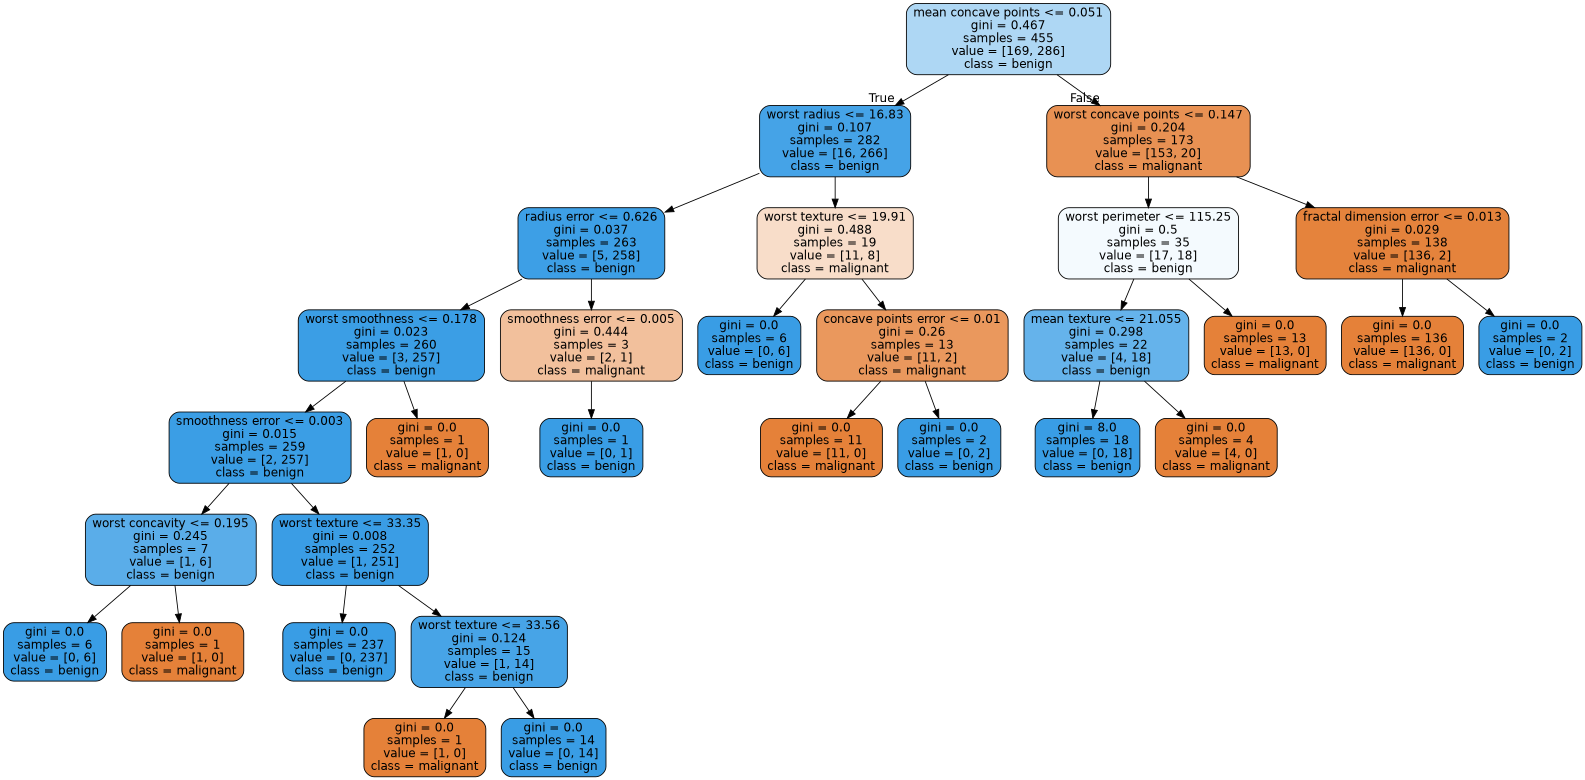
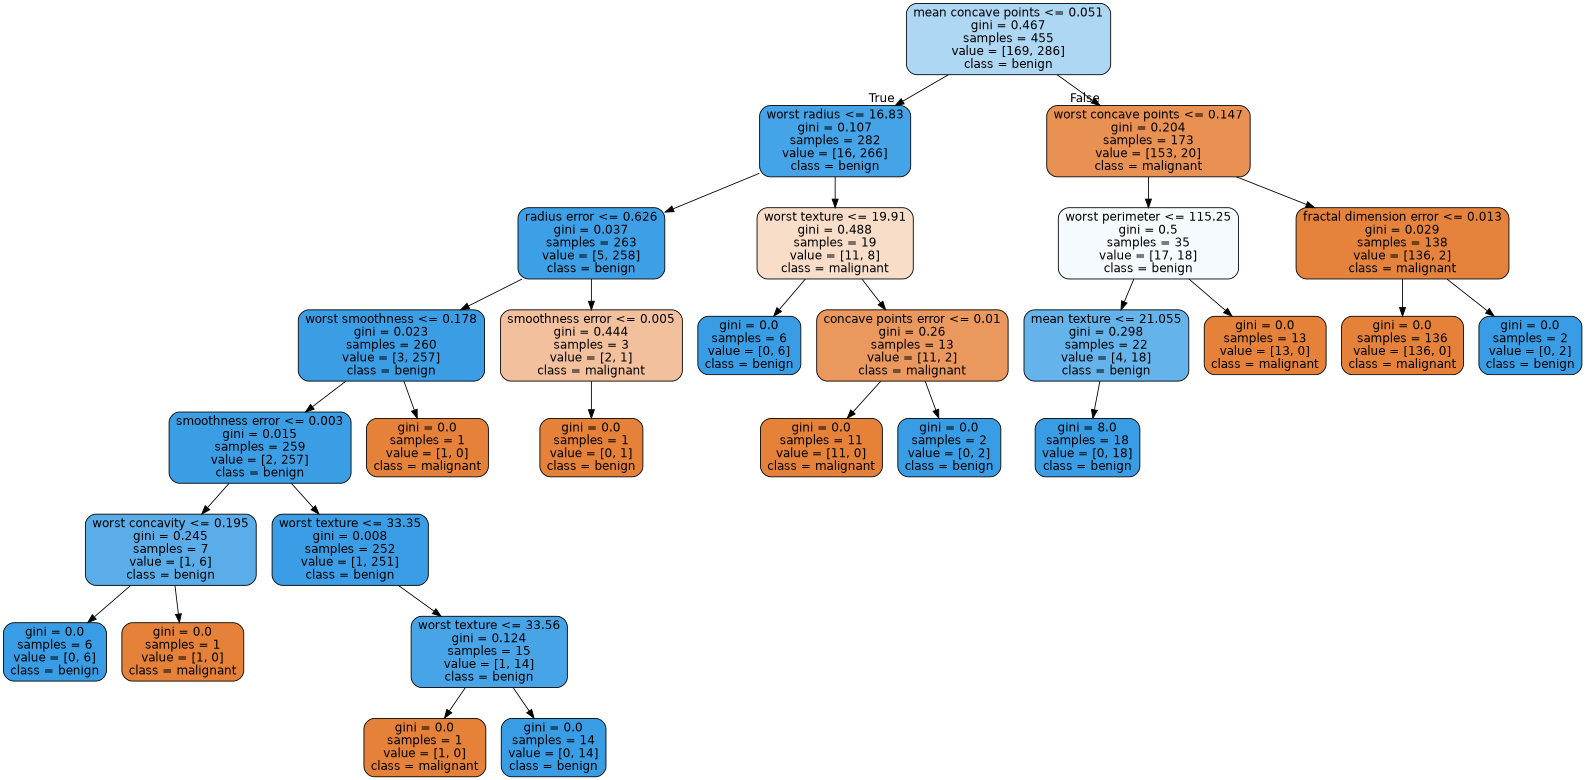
node "gini = 0.0 samples = 1 value = [0, 1] class = benign": fillcolor #399de5 -> #e58139
node "gini = 0.0 samples = 4 value = [4, 0] class = malignant": removed
node "gini = 0.0 samples = 237 value = [0, 237] class = benign": removed
